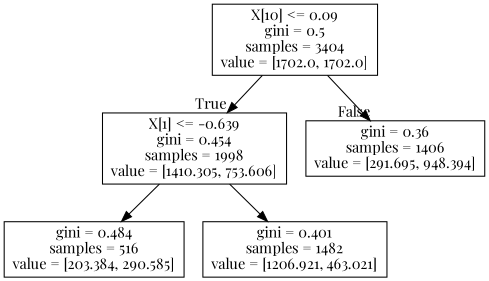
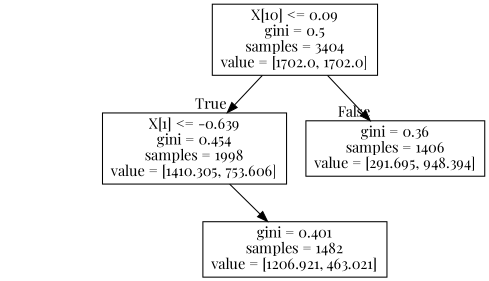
node "gini = 0.484 samples = 516 value = [203.384, 290.585]": removed
